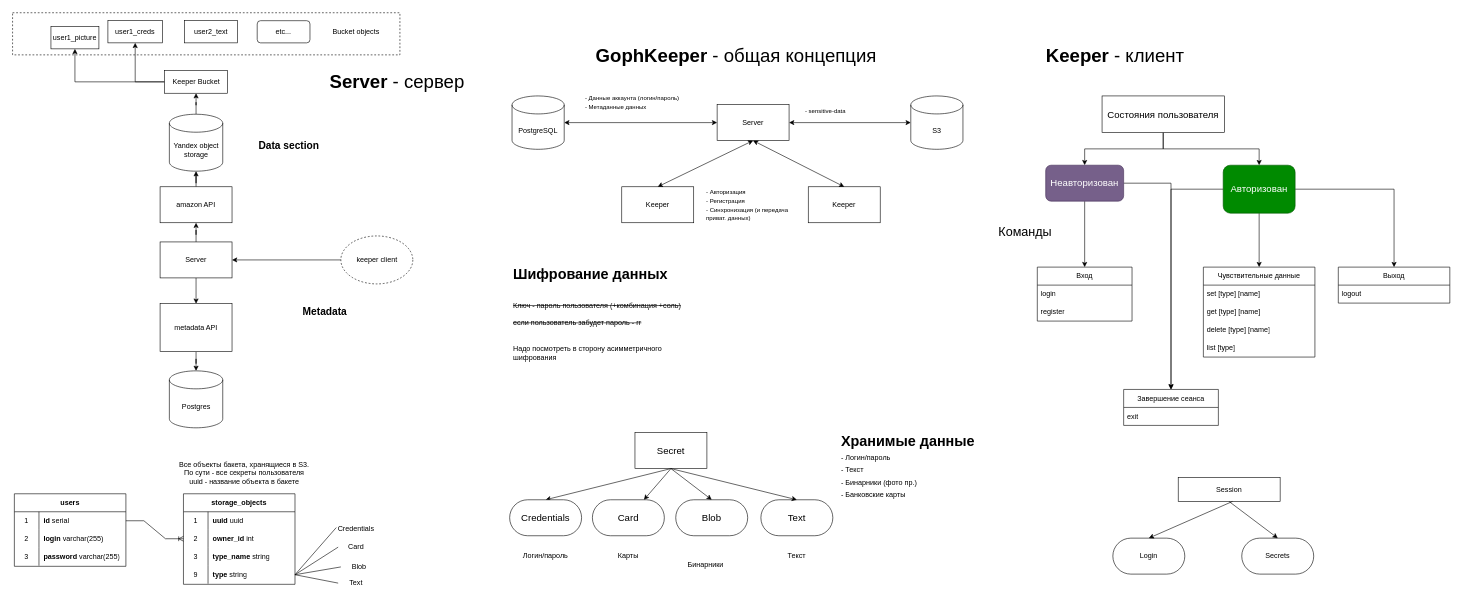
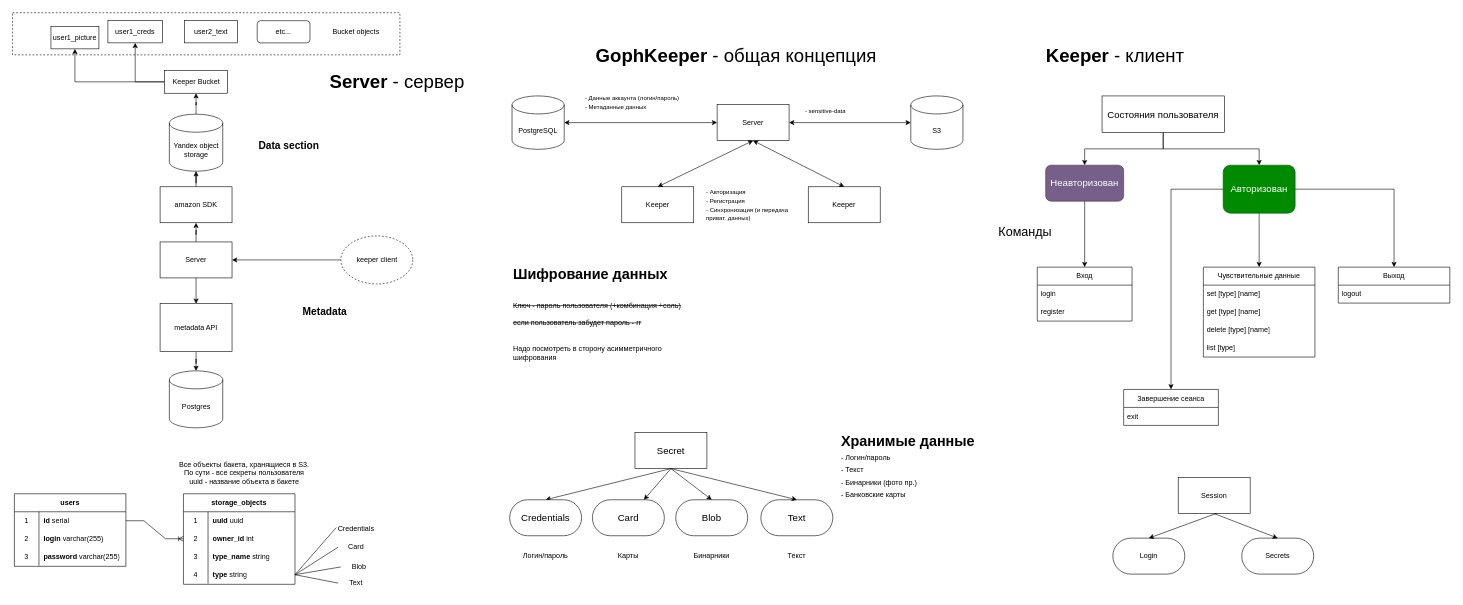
edge "Неавторизован" -> "Завершение сеанса": removed
node "amazon API": label "amazon API" -> "amazon SDK"
node "Session": size 102x24 -> 72x36
node "Бинарники": moved (706, 566) -> (712, 557)
node "9": label "9" -> "4"
